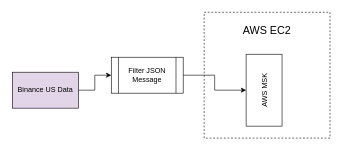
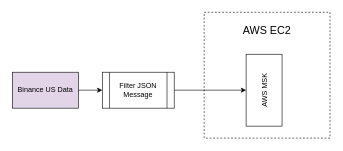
node "Filter JSON Message": moved (147, 75) -> (138, 90)
